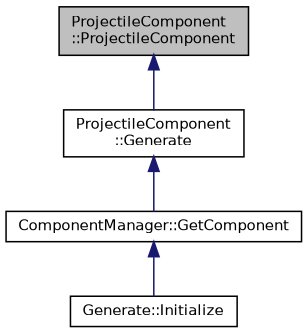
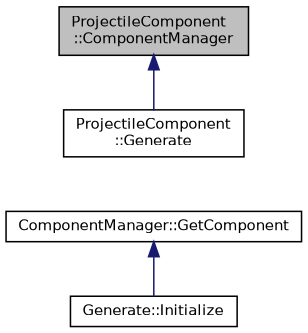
node "ProjectileComponent ::ProjectileComponent": label "ProjectileComponent ::ProjectileComponent" -> "ProjectileComponent ::ComponentManager"
edge "ComponentManager::GetComponent" -> "ProjectileComponent ::Generate": removed
